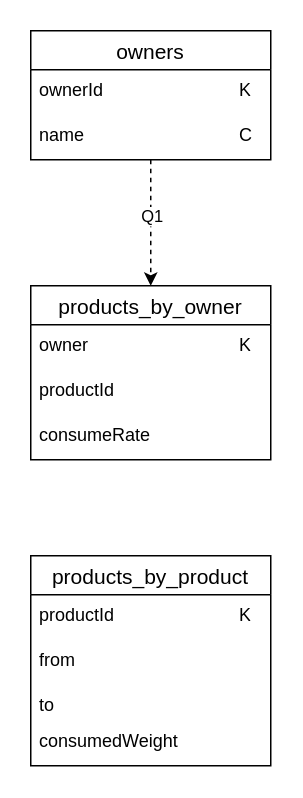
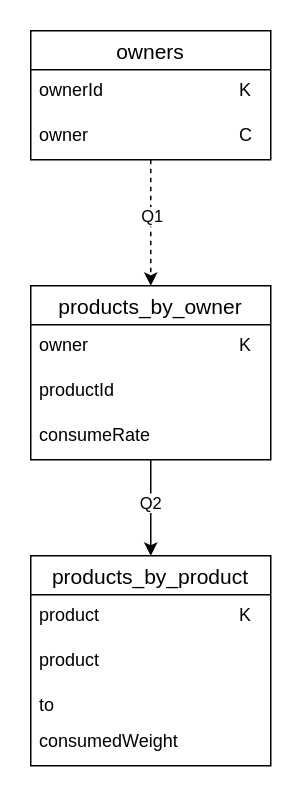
node "name C": label "name C" -> "owner C"
edge "products_by_owner" -> "products_by_product": added, label "Q2"
node "productId K": label "productId K" -> "product K"
node "from": label "from" -> "product"
